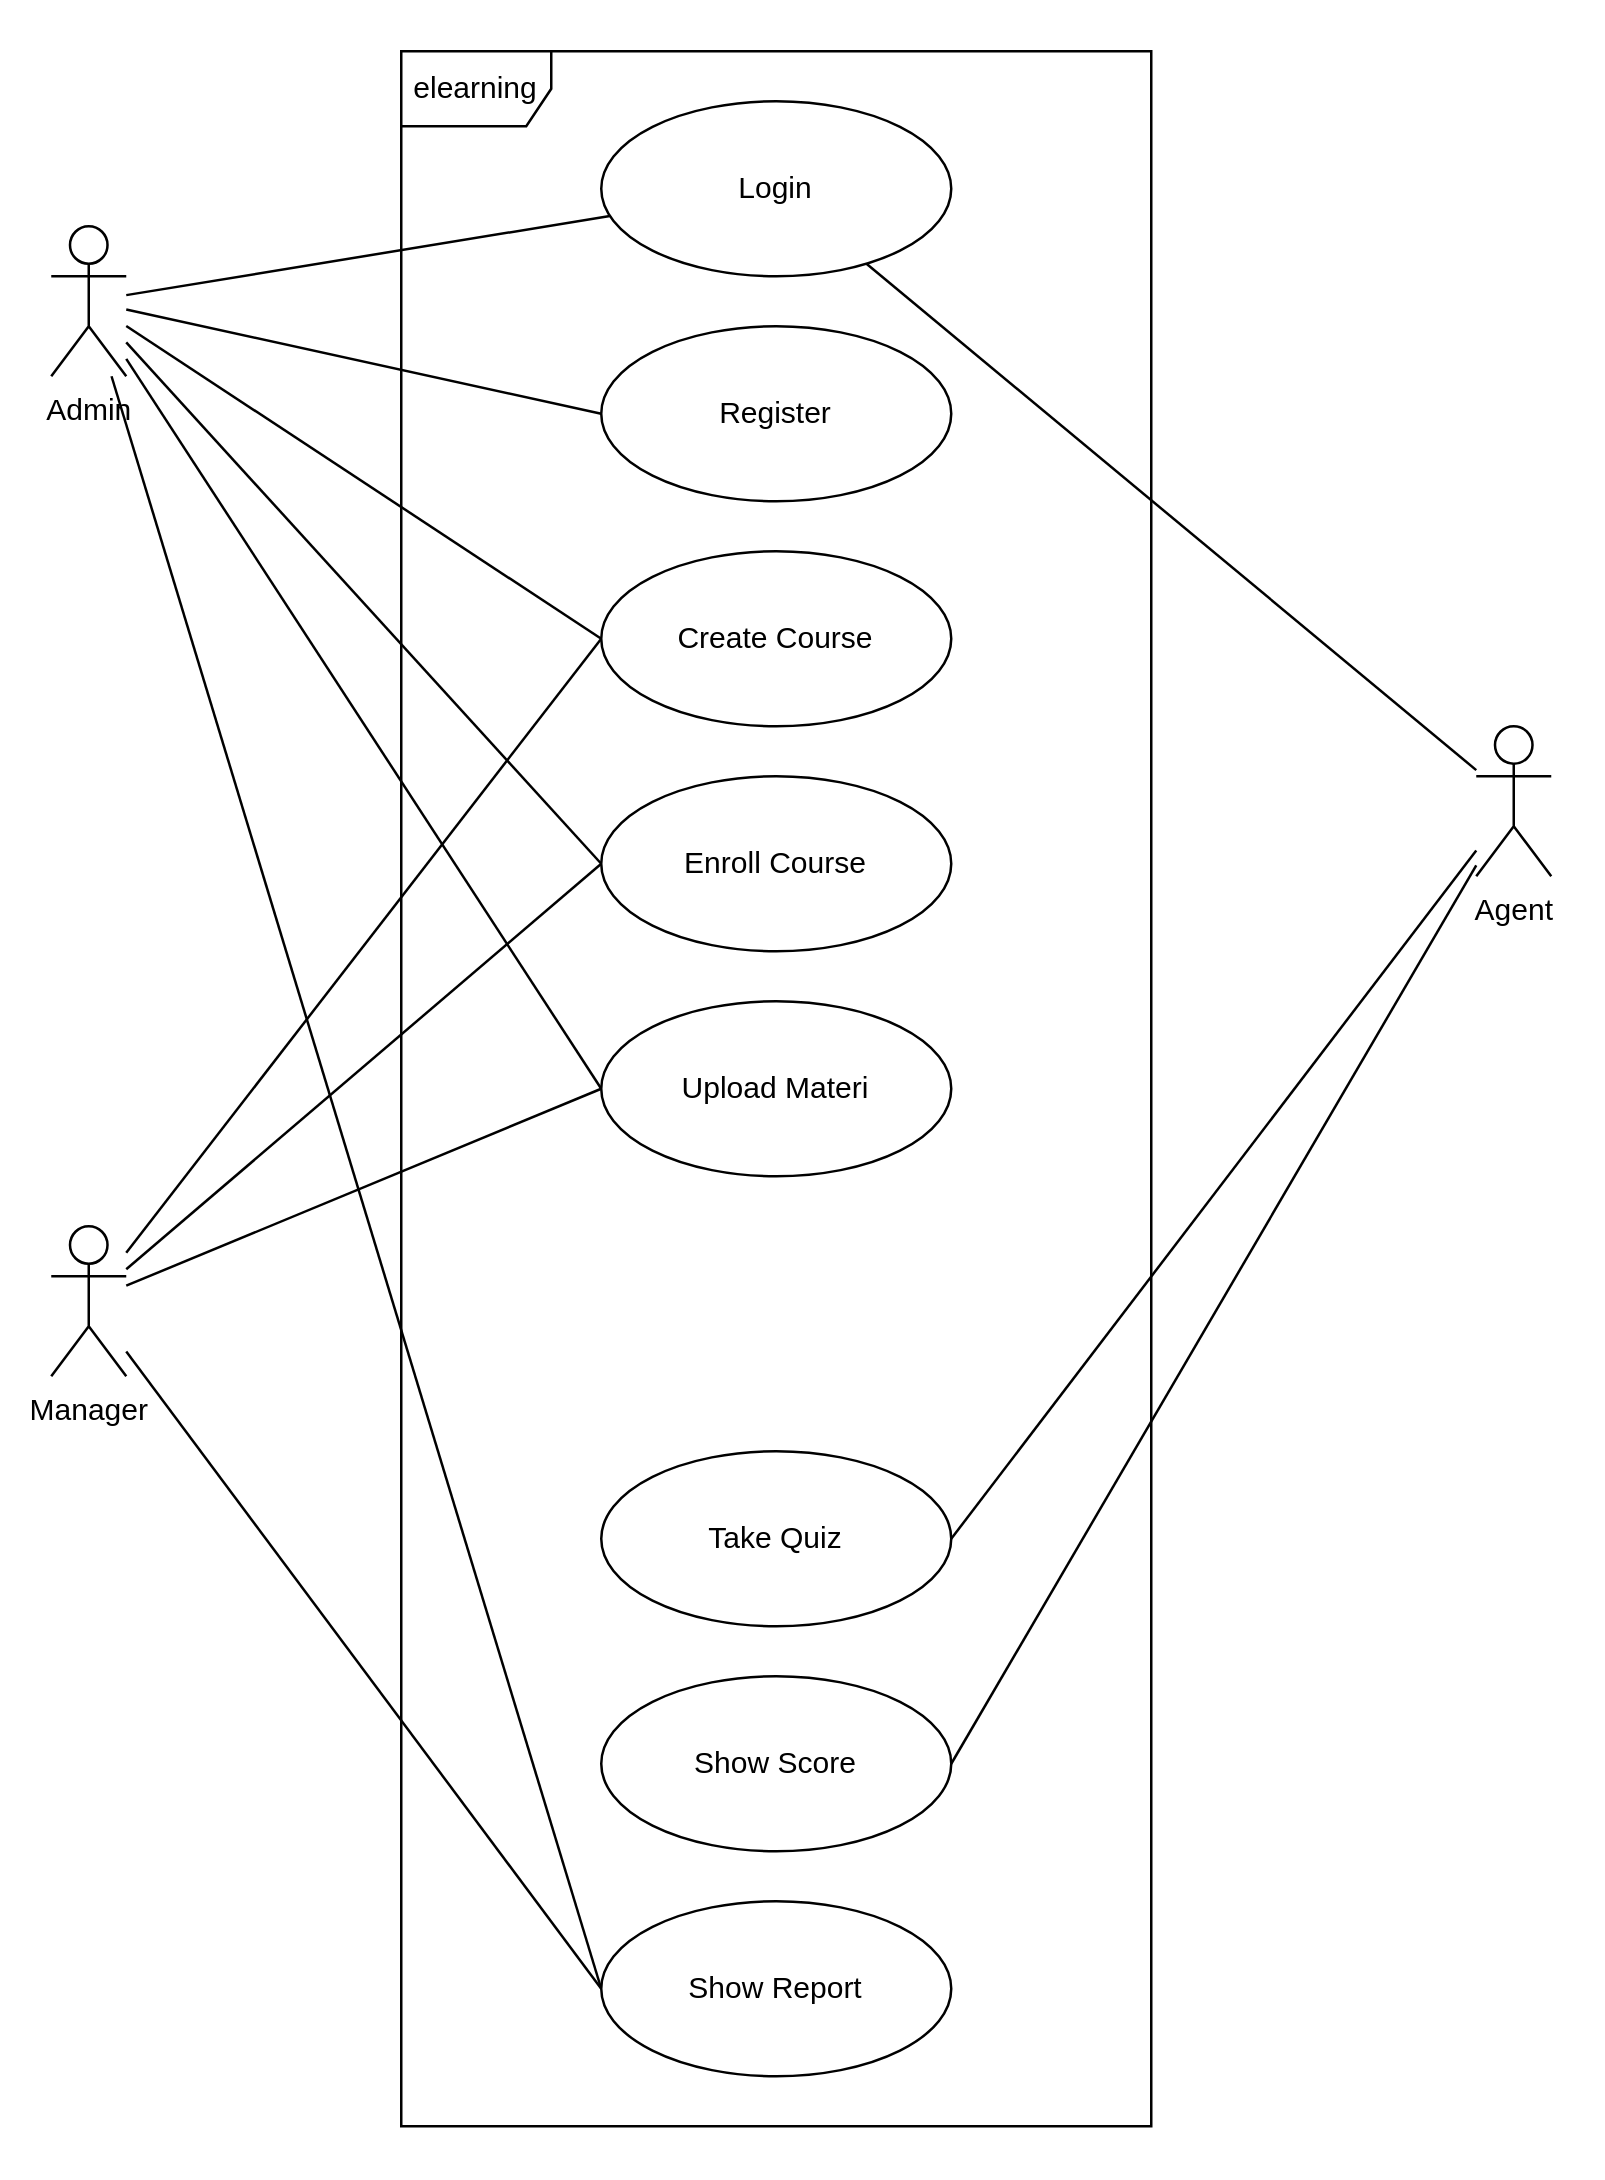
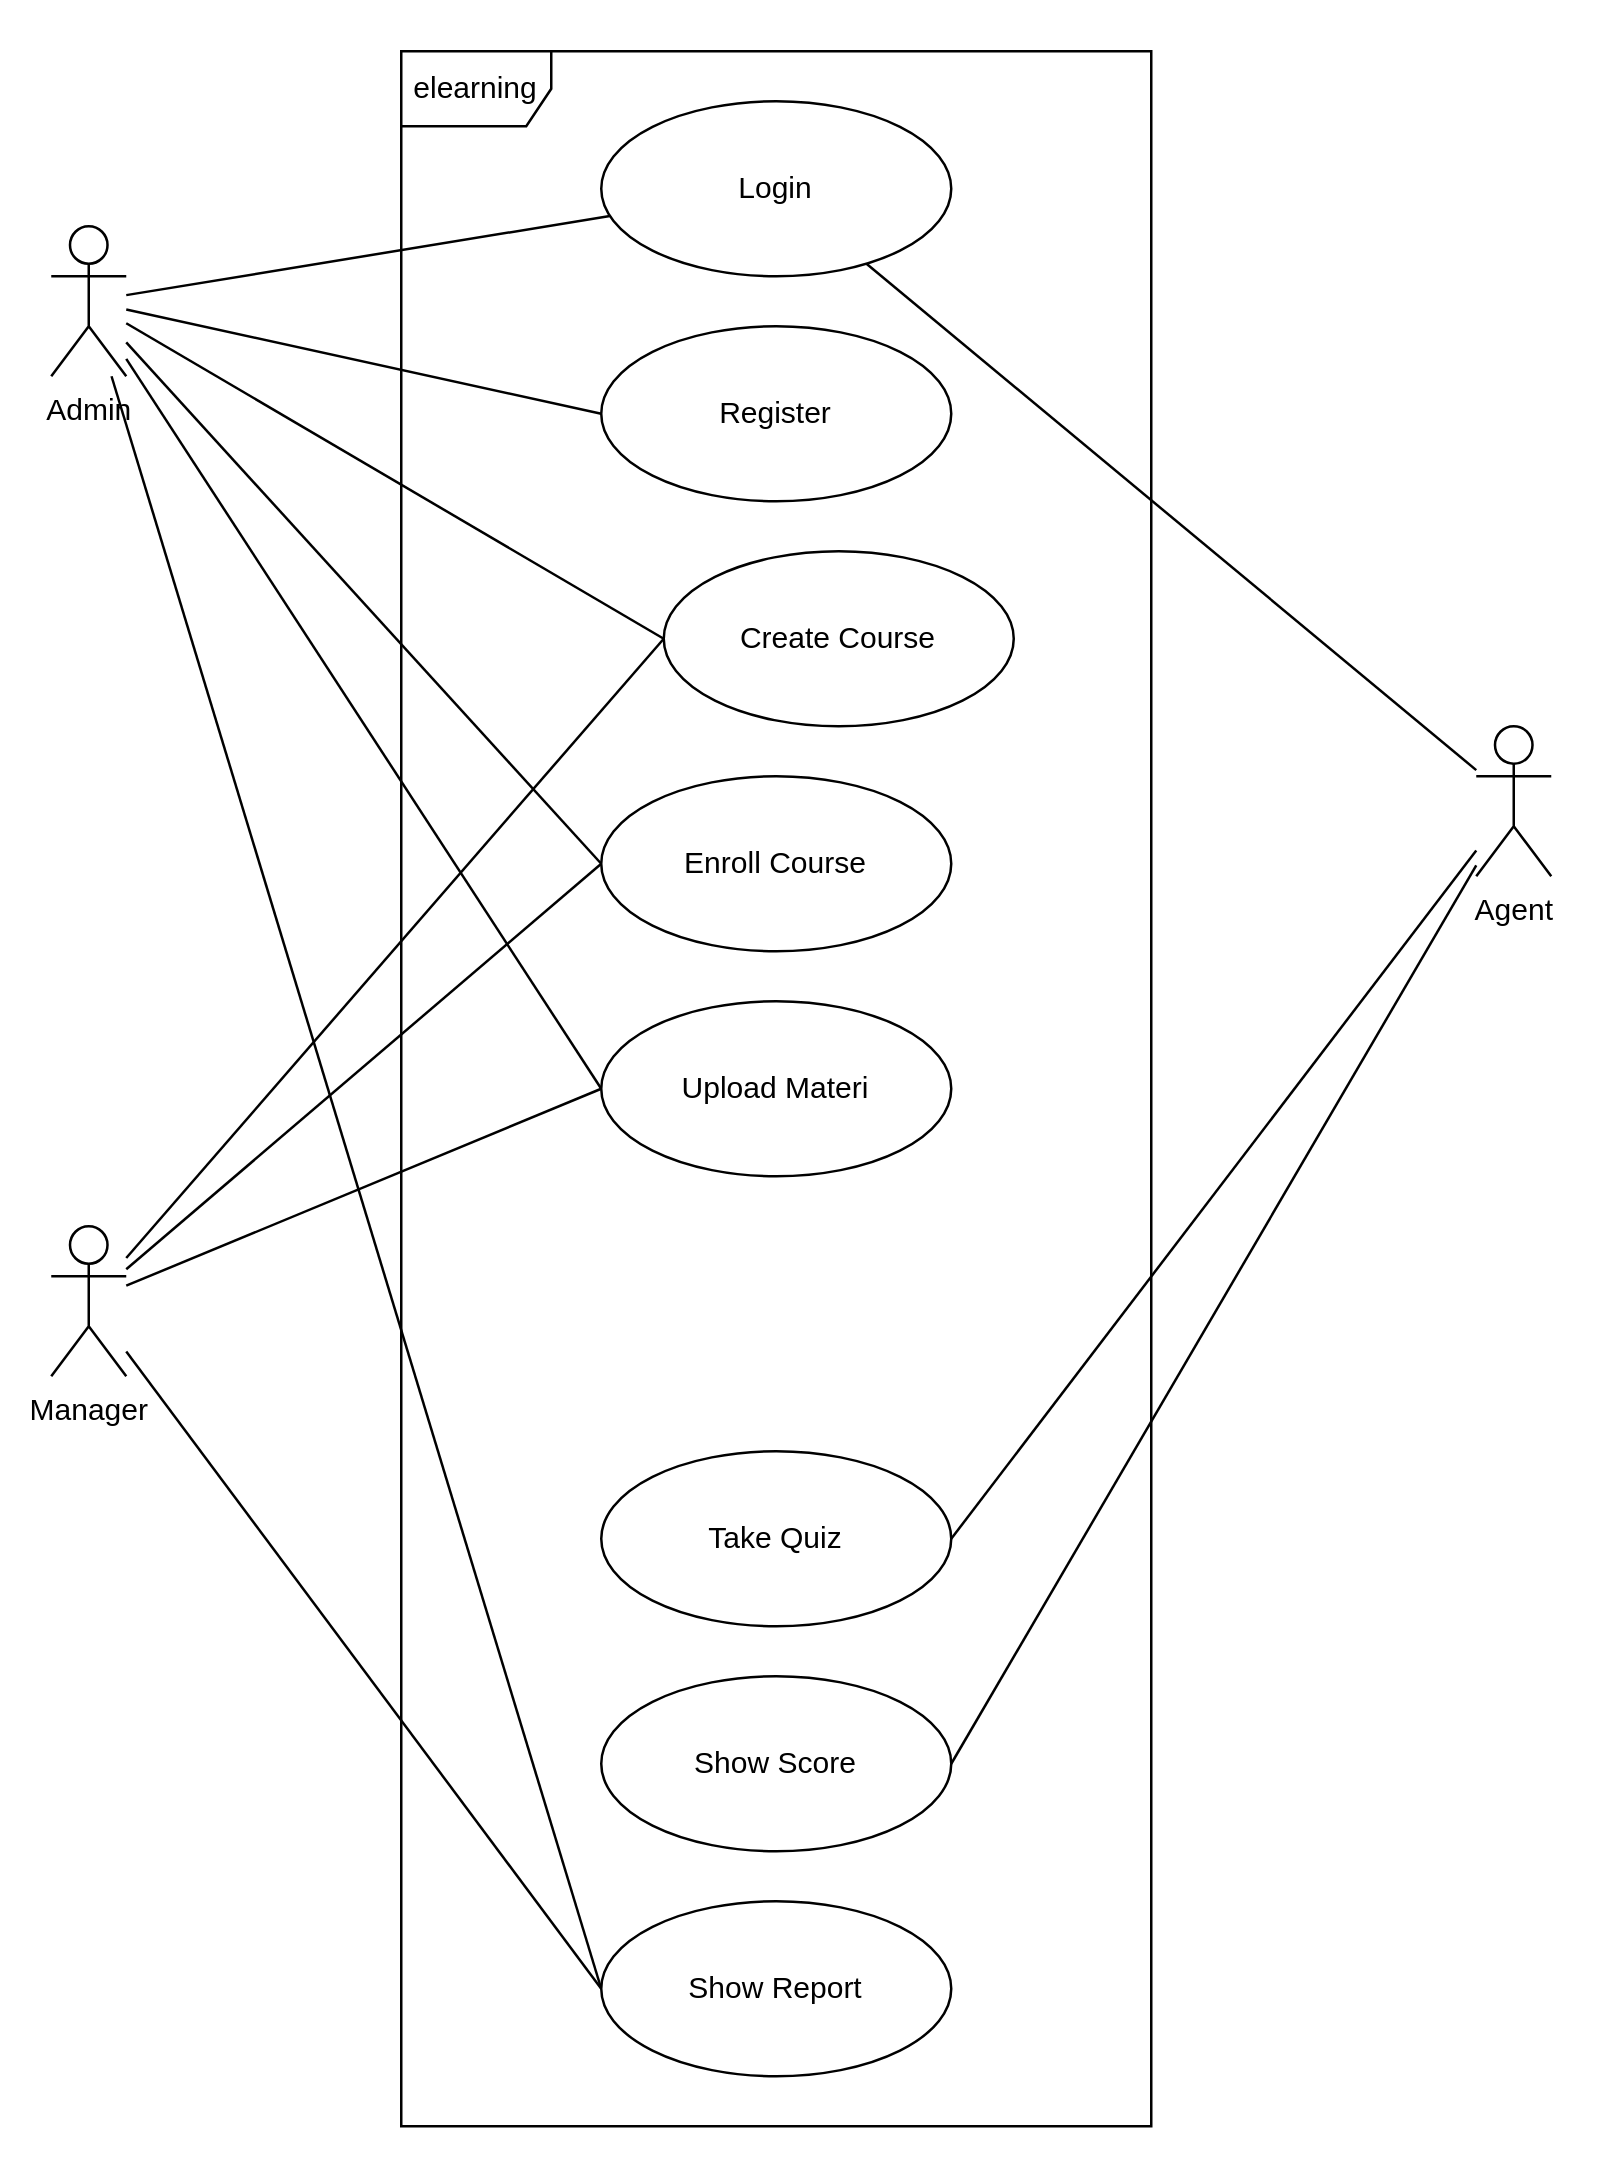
node "Create Course": moved (776, 639) -> (839, 639)
